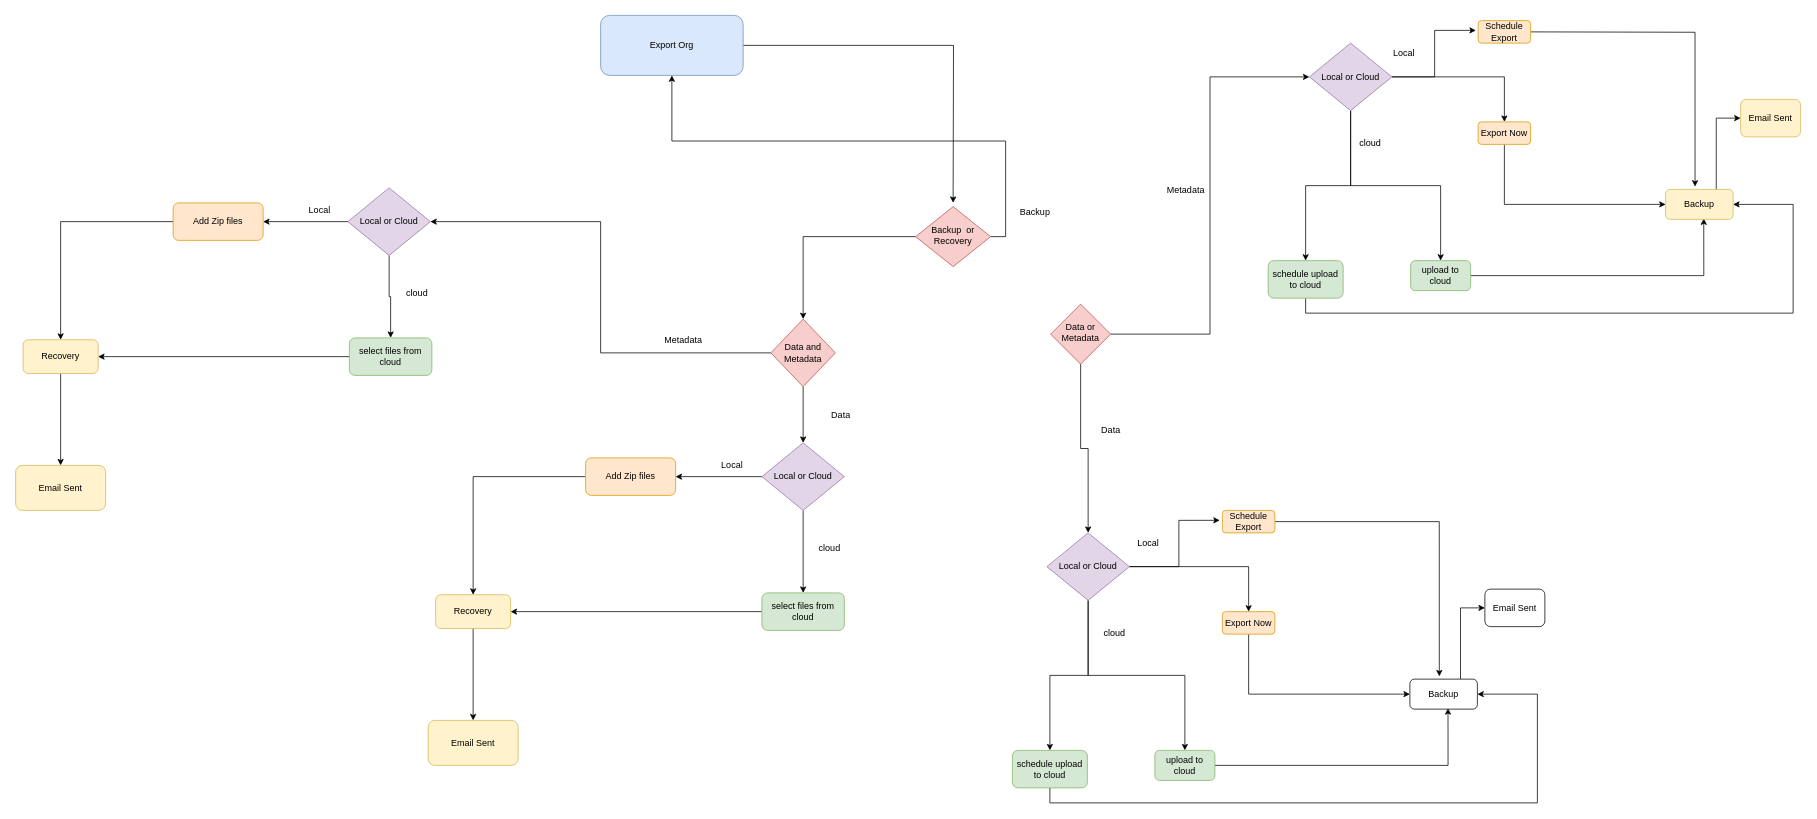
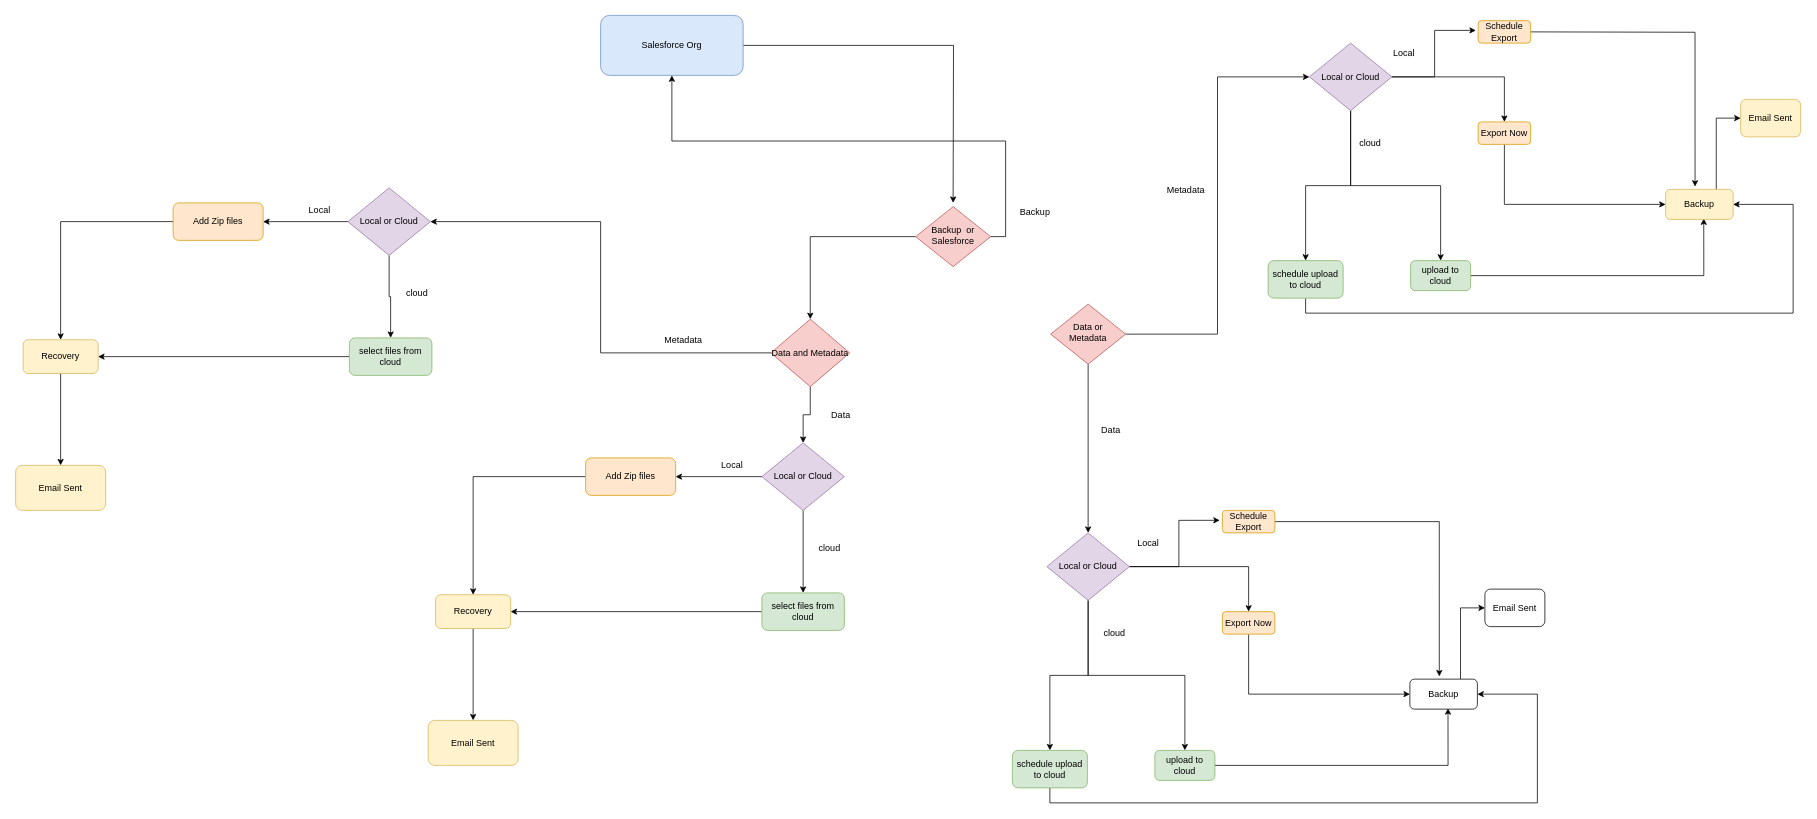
node "Export Org": label "Export Org" -> "Salesforce Org"
node "Backup or Recovery": label "Backup or Recovery" -> "Backup or Salesforce"
node "Data or Metadata": size 60x60 -> 75x60
node "Data and Metadata": size 65x68 -> 79x68
